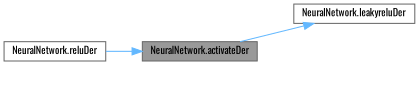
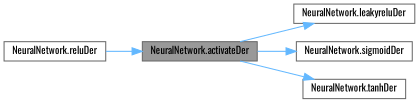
node "NeuralNetwork.sigmoidDer": added
node "NeuralNetwork.tanhDer": added
